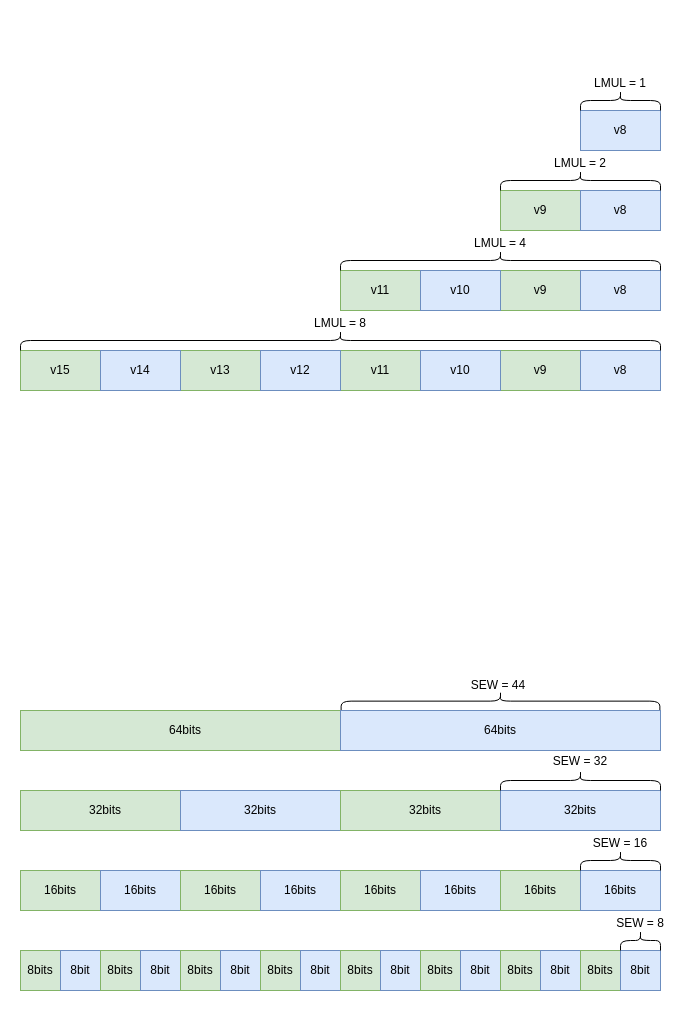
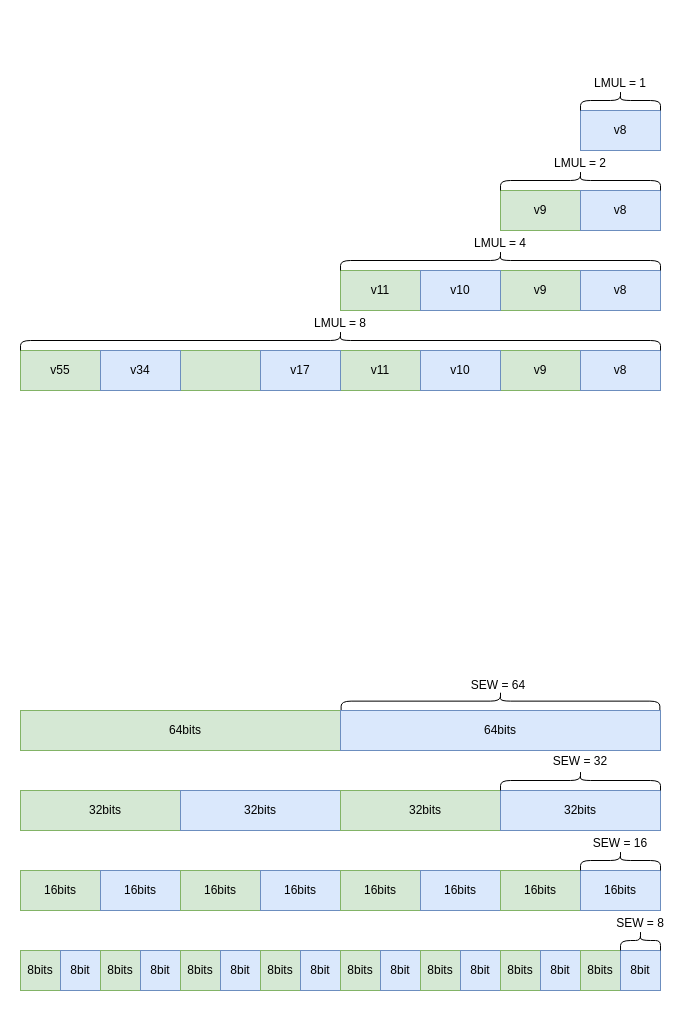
node "v15": label "v15" -> "v55"
node "v14": label "v14" -> "v34"
node "v13": removed
node "v12": label "v12" -> "v17"
node "SEW = 44": label "SEW = 44" -> "SEW = 64"
